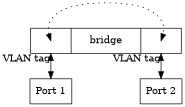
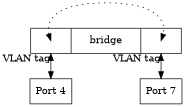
node "Port 1": label "Port 1" -> "Port 4"
node "Port 2": label "Port 2" -> "Port 7"
